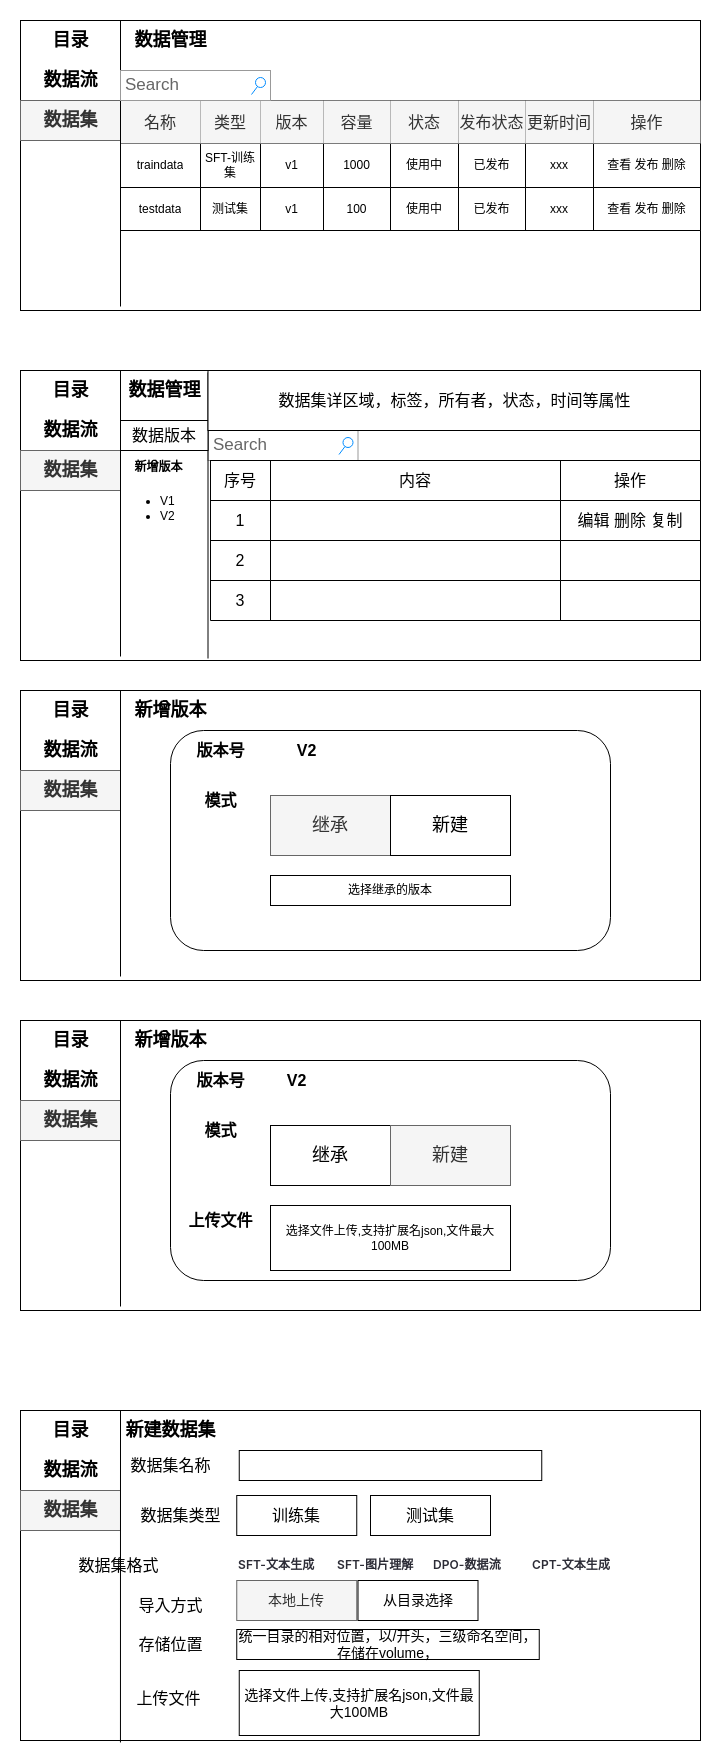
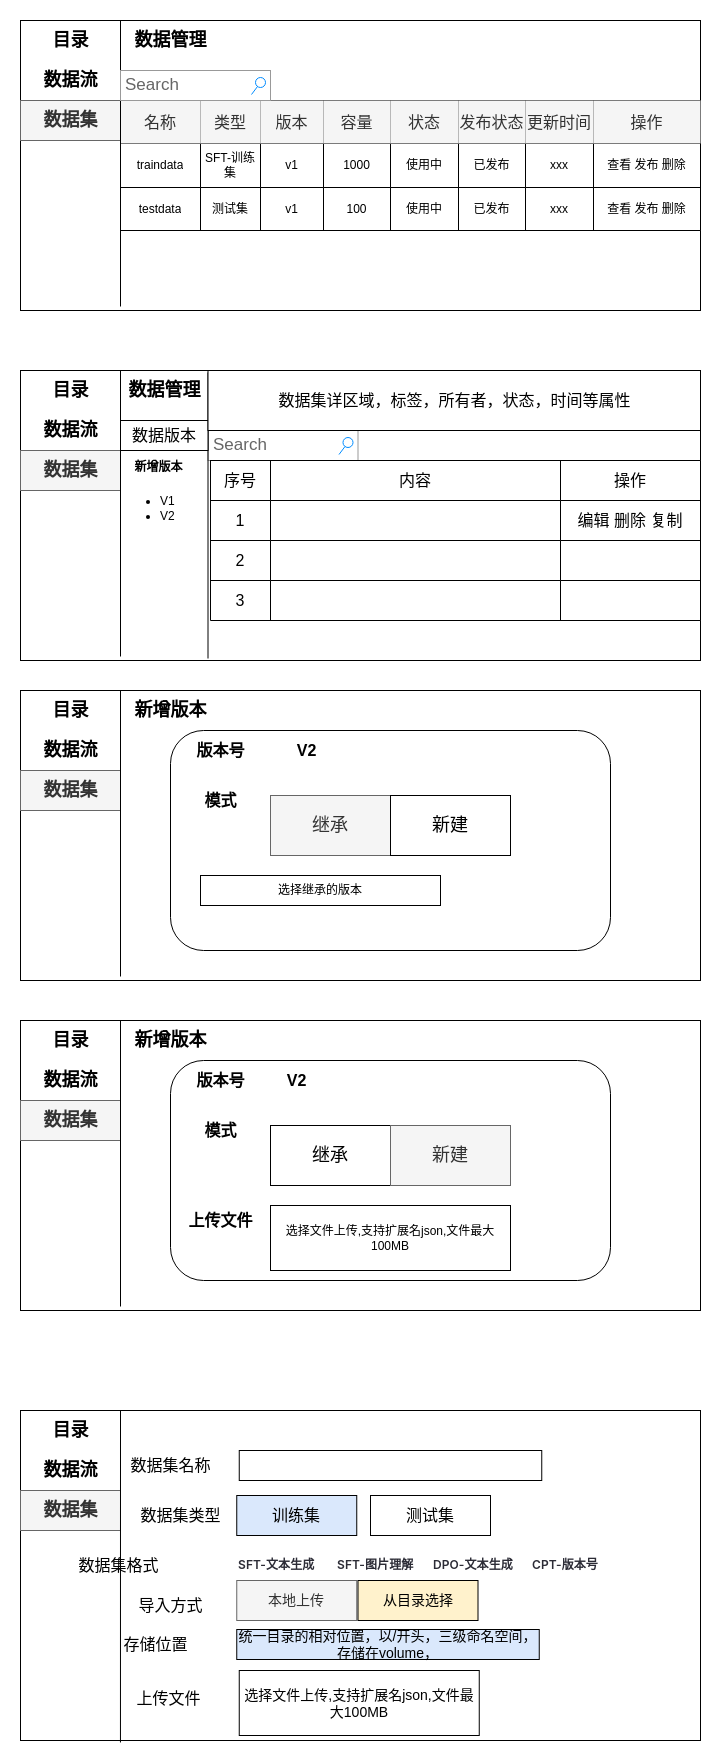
node "选择继承的版本": moved (391, 891) -> (321, 891)
node "新建数据集": removed
node "训练集": fillcolor #ffffff -> #dae8fc
node "DPO-数据流": label "DPO-数据流" -> "DPO-文本生成"
node "CPT-文本生成": label "CPT-文本生成" -> "CPT-版本号"
node "从目录选择": fillcolor #ffffff -> #fff2cc
node "存储位置": moved (171, 1645) -> (156, 1645)
node "统一目录的相对位置，以/开头，三级命名空间，存储在volume，": fillcolor #ffffff -> #dae8fc
